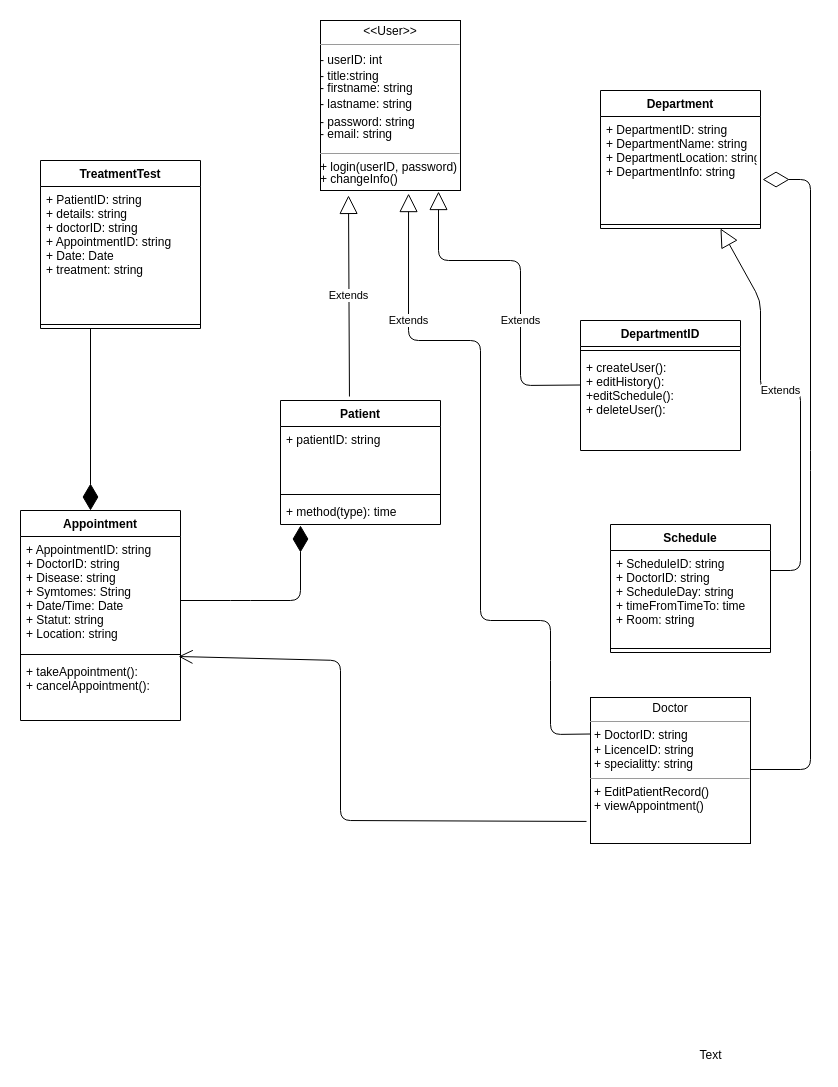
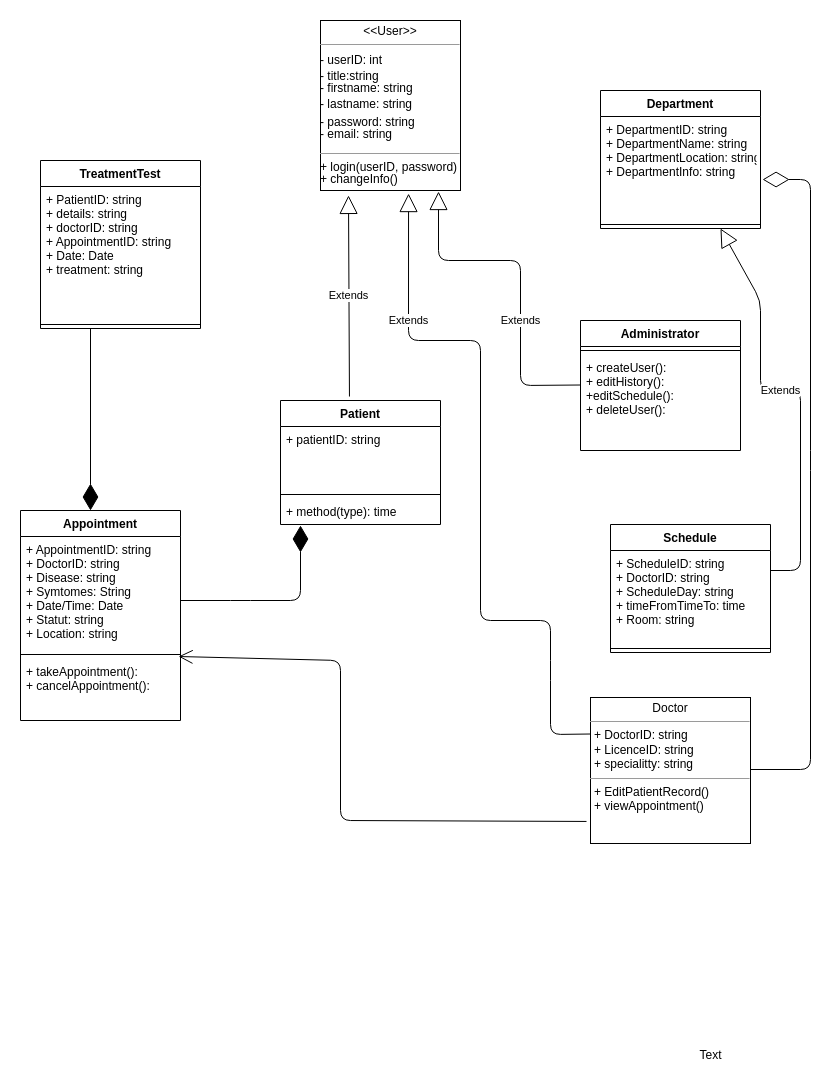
node "DepartmentID": label "DepartmentID" -> "Administrator"
